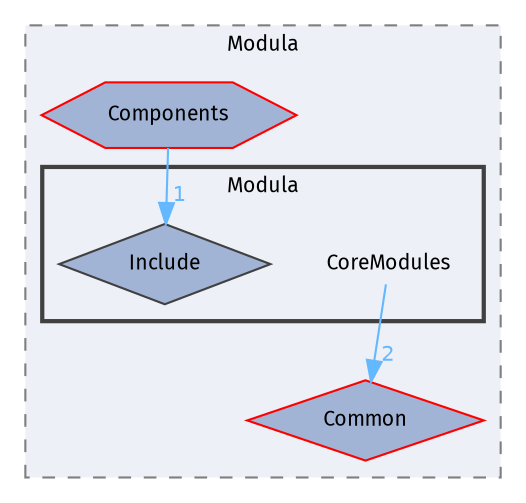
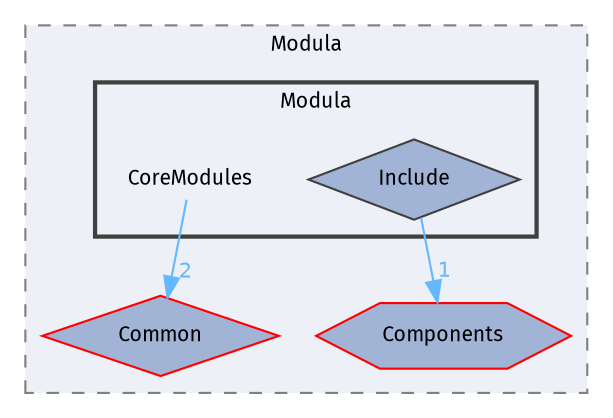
edge "Components" -> "Include": reversed
